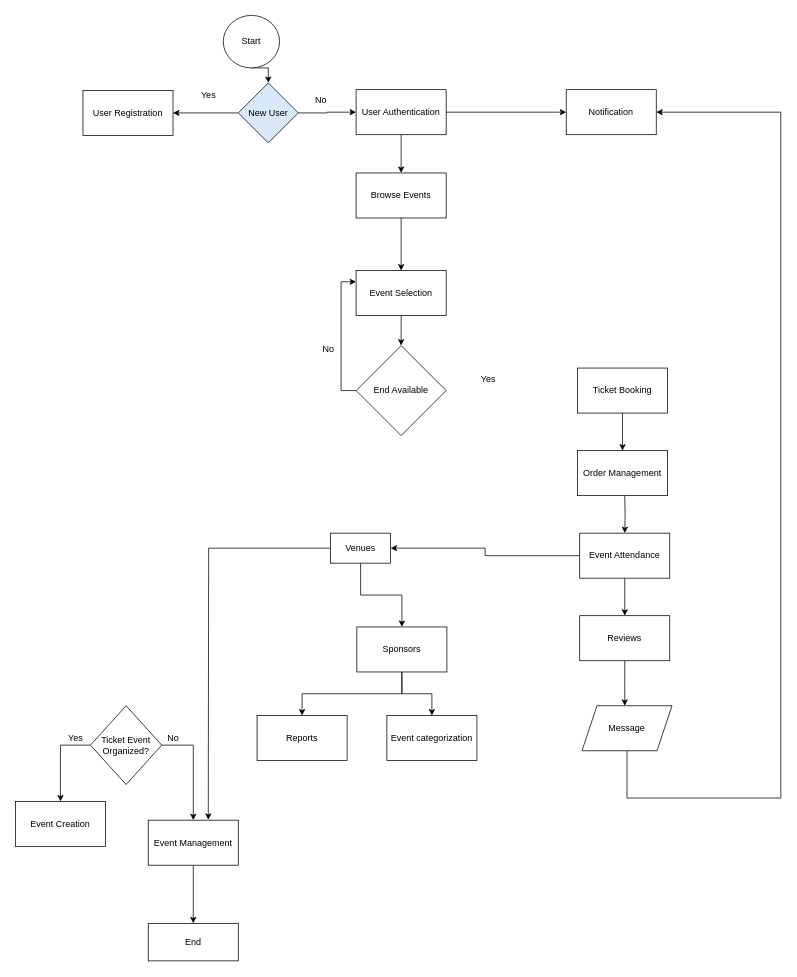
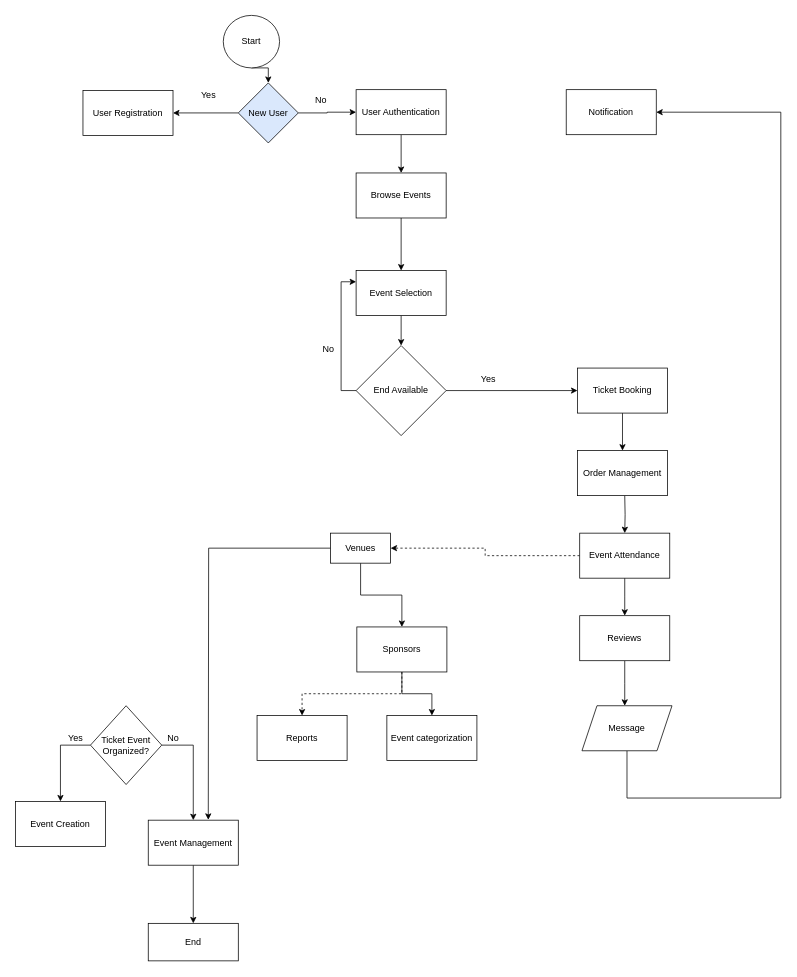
edge "User Authentication" -> "Notification": removed
edge "End Available" -> "Ticket Booking": added
edge "Event Attendance" -> "Venues": style solid -> dashed
edge "Sponsors" -> "Reports": style solid -> dashed
